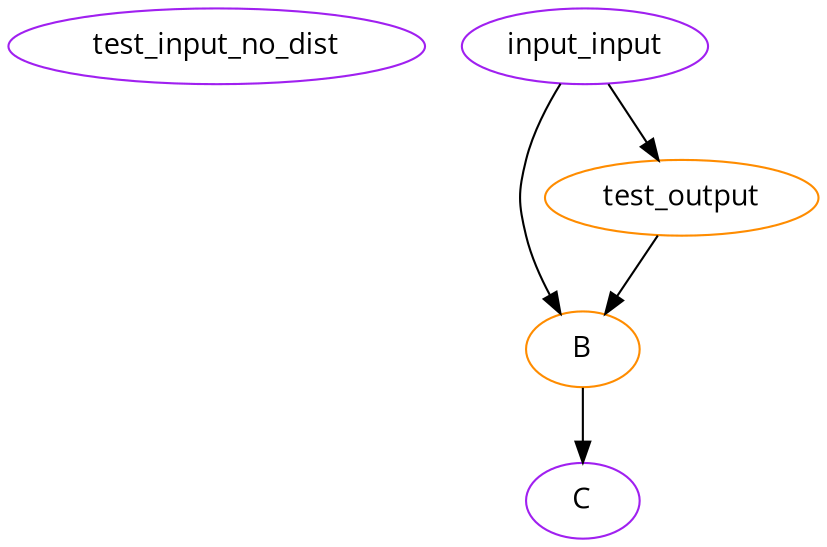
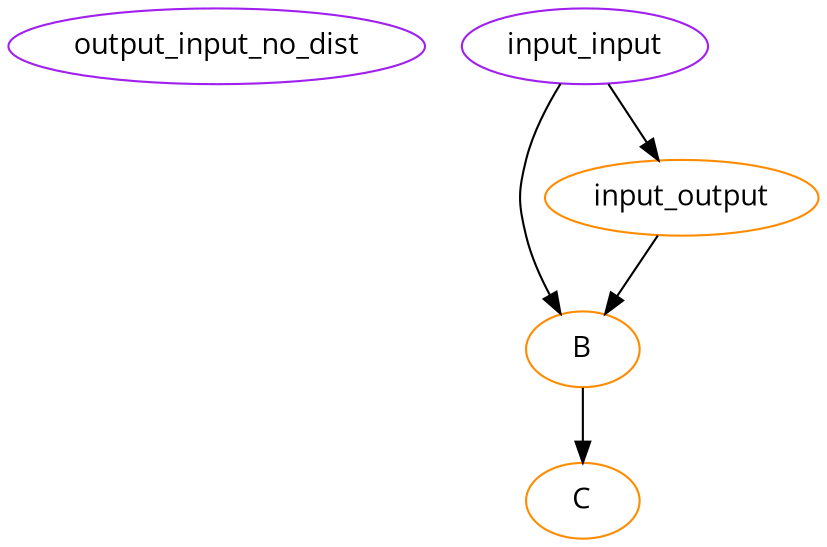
node "test_input_no_dist": label "test_input_no_dist" -> "output_input_no_dist"
node "test_output": label "test_output" -> "input_output"
node "C": color purple -> darkorange
